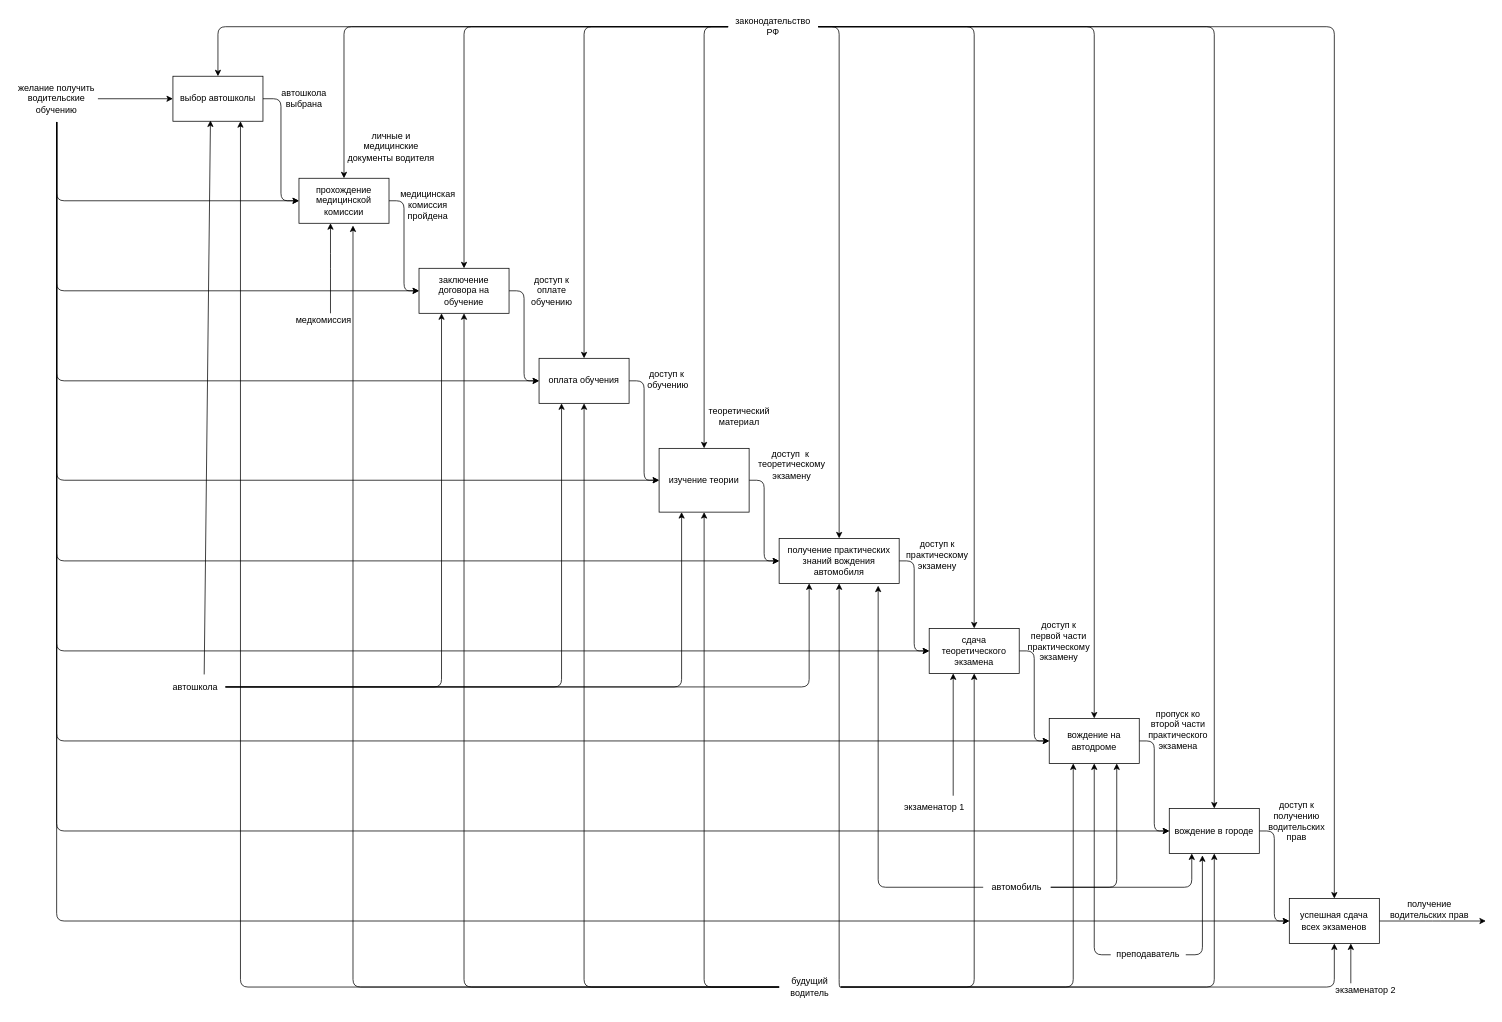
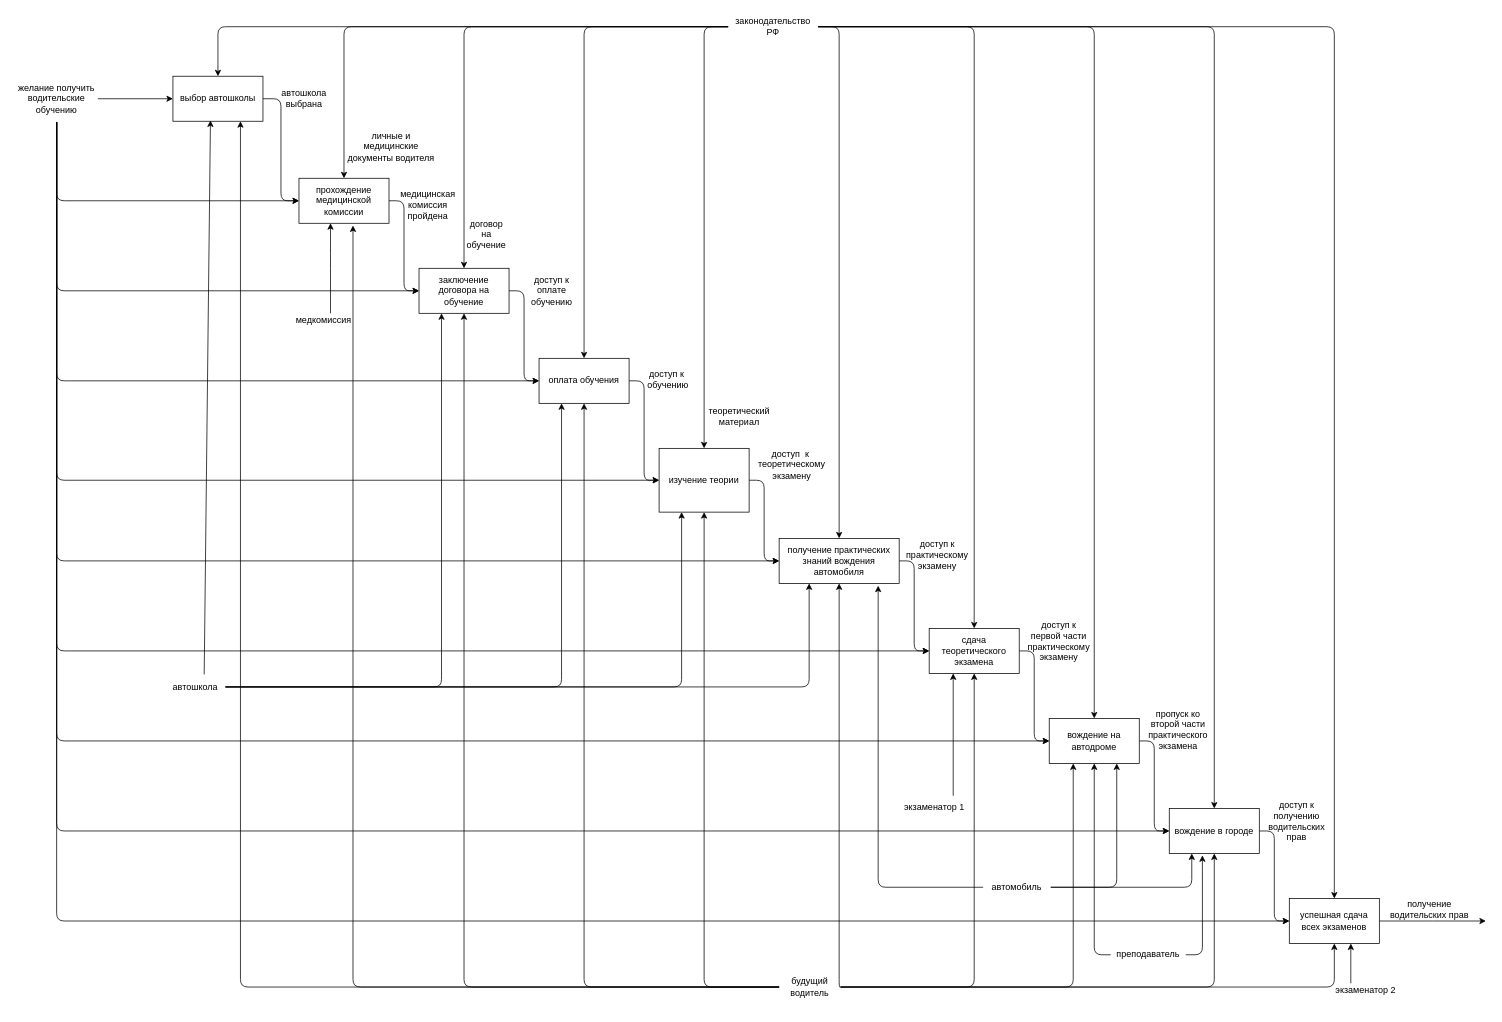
node "договор на обучение": added
